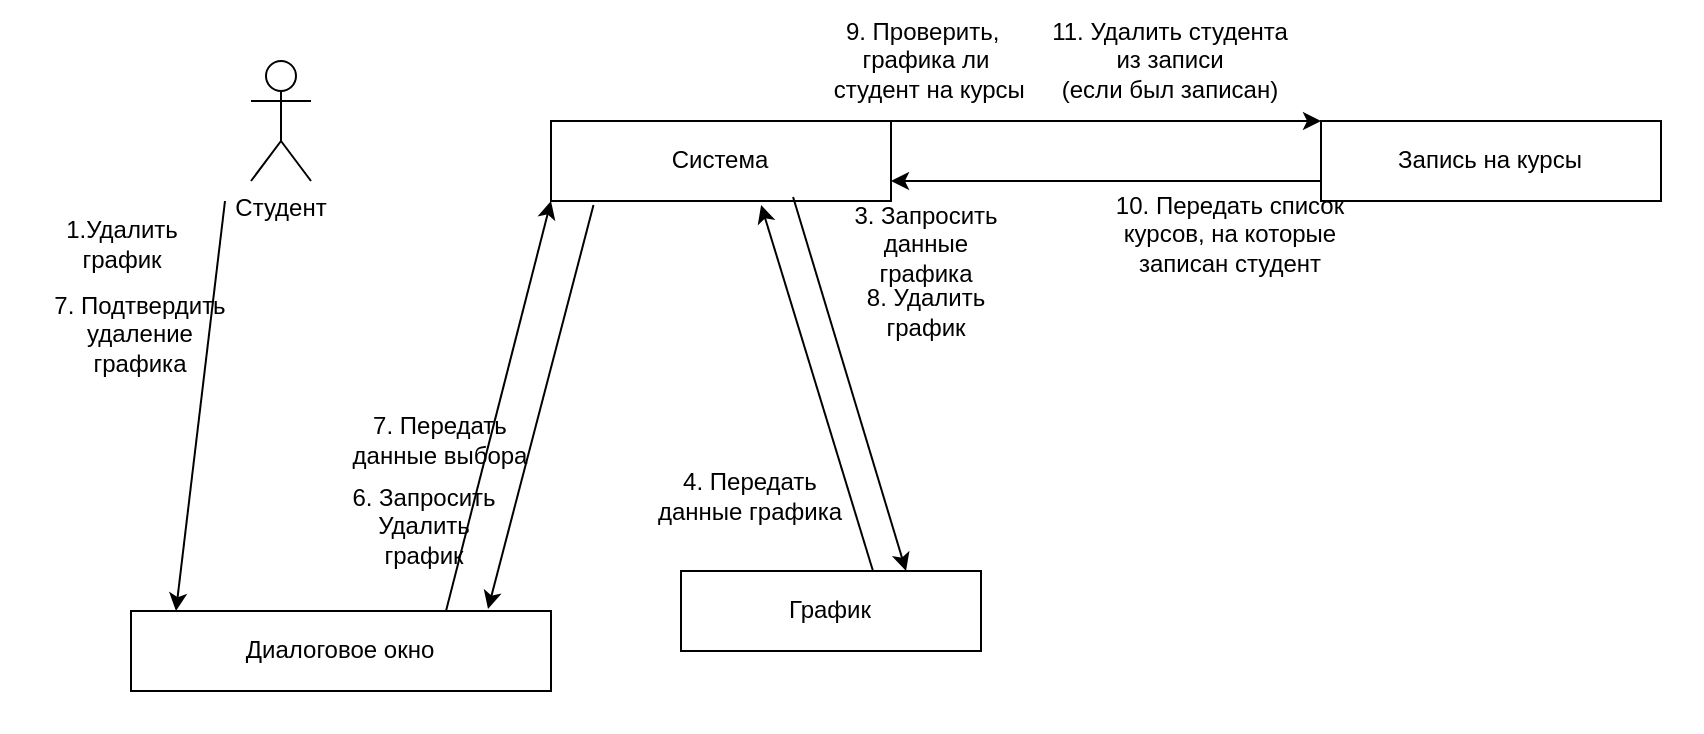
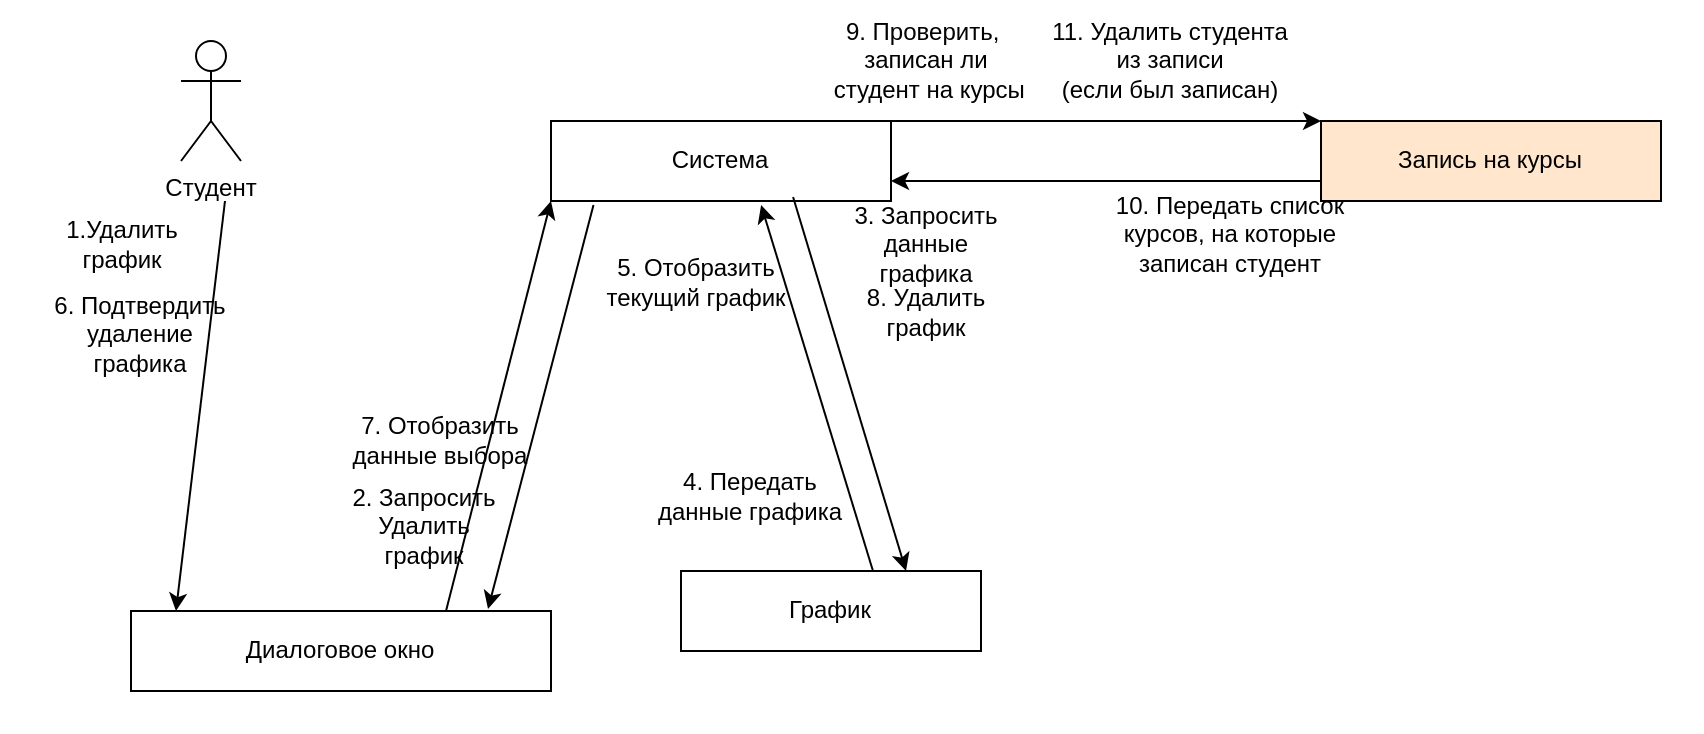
node "9. Проверить, графика ли студент на курсы": label "9. Проверить, графика ли студент на курсы" -> "9. Проверить, записан ли студент на курсы"
node "Студент": moved (281, 121) -> (211, 101)
node "Запись на курсы": fillcolor #ffffff -> #ffe6cc
node "5. Отобразить текущий график": added
node "7. Подтвердить удаление графика": label "7. Подтвердить удаление графика" -> "6. Подтвердить удаление графика"
node "7. Передать данные выбора": label "7. Передать данные выбора" -> "7. Отобразить данные выбора"
node "6. Запросить Удалить график": label "6. Запросить Удалить график" -> "2. Запросить Удалить график"
